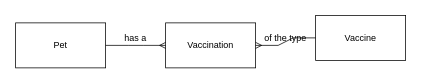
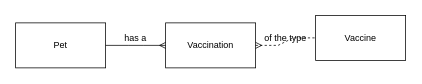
edge "Vaccine" -> "Vaccination": style solid -> dashed
